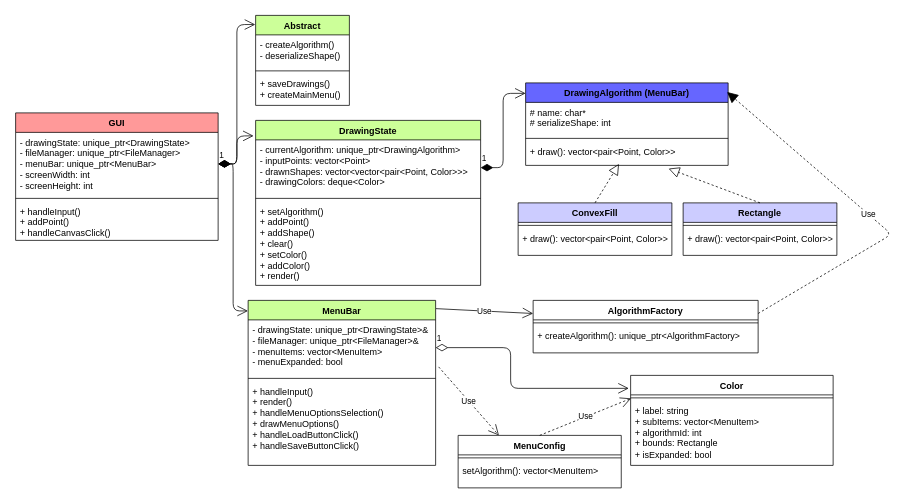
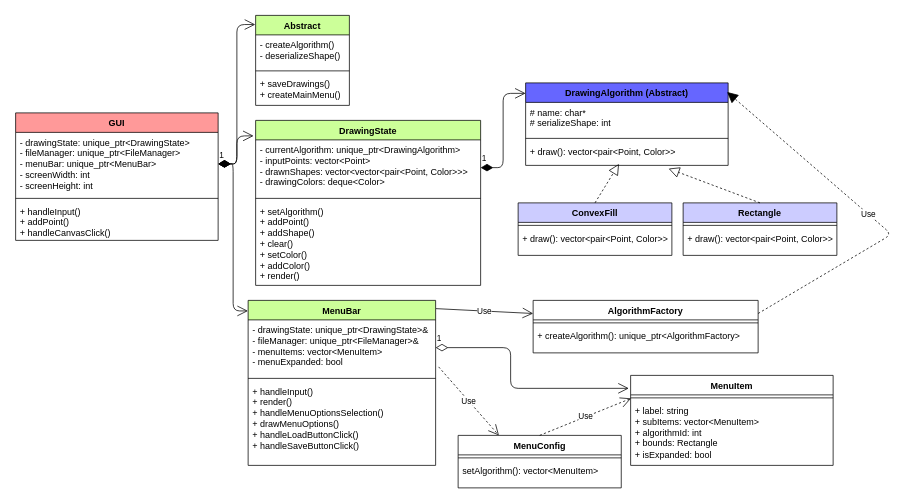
node "DrawingAlgorithm (MenuBar)": label "DrawingAlgorithm (MenuBar)" -> "DrawingAlgorithm (Abstract)"
node "Color": label "Color" -> "MenuItem"
